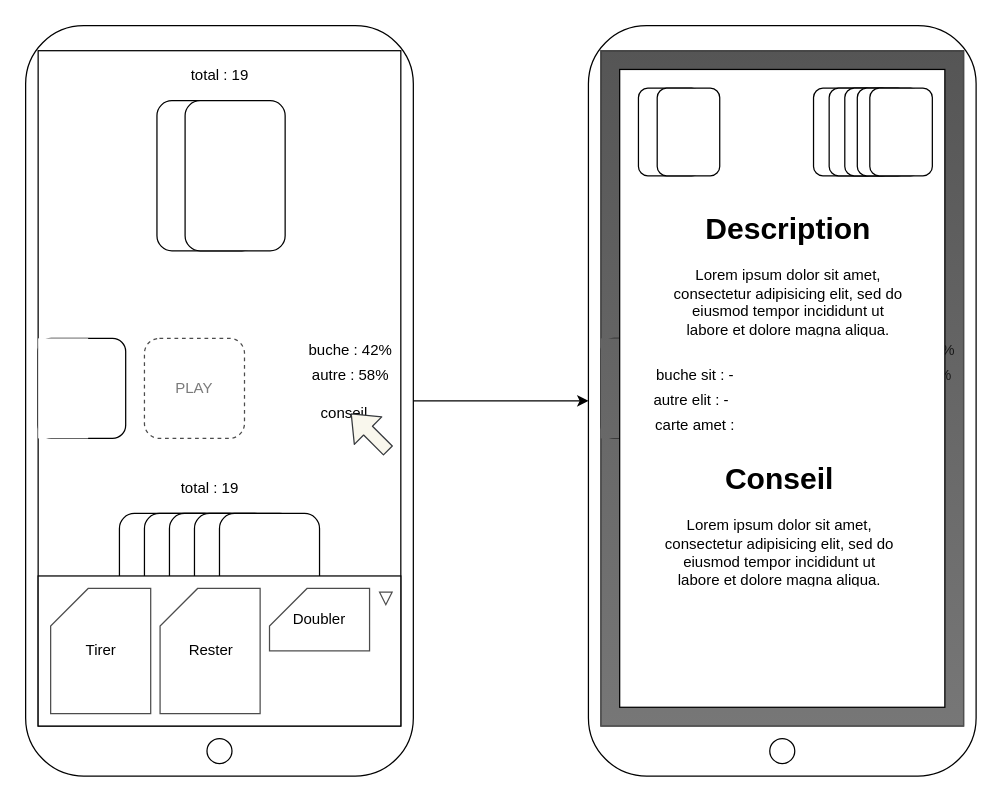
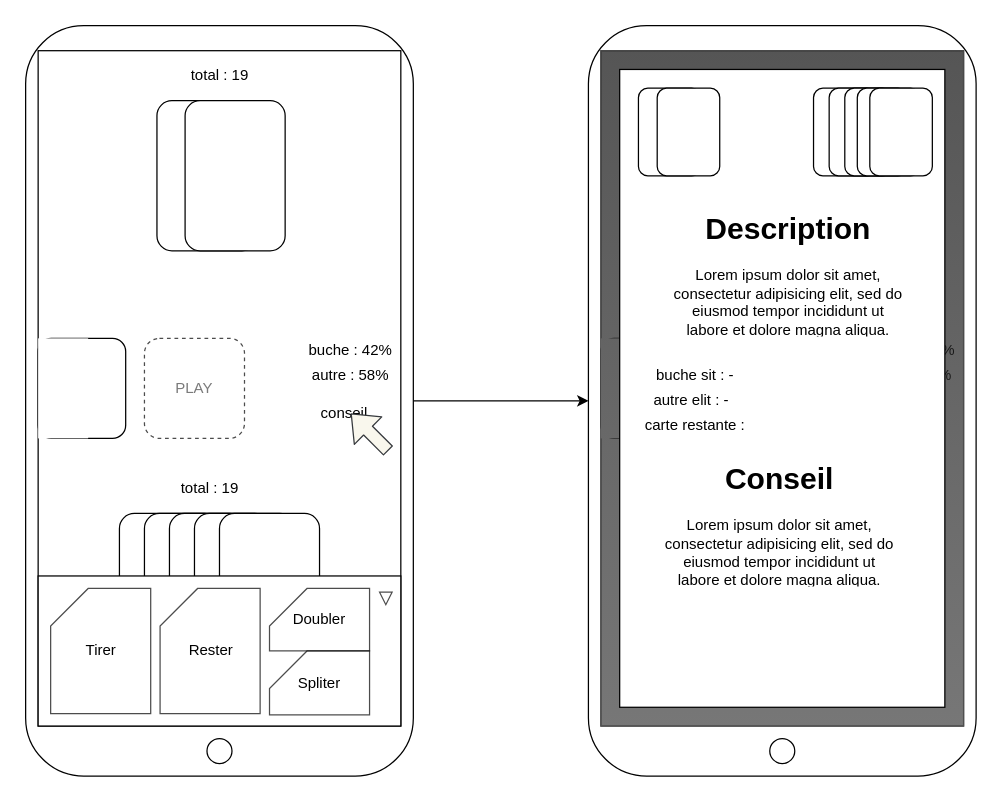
node "carte amet :": label "carte amet :" -> "carte restante :"
node "Spliter": added
